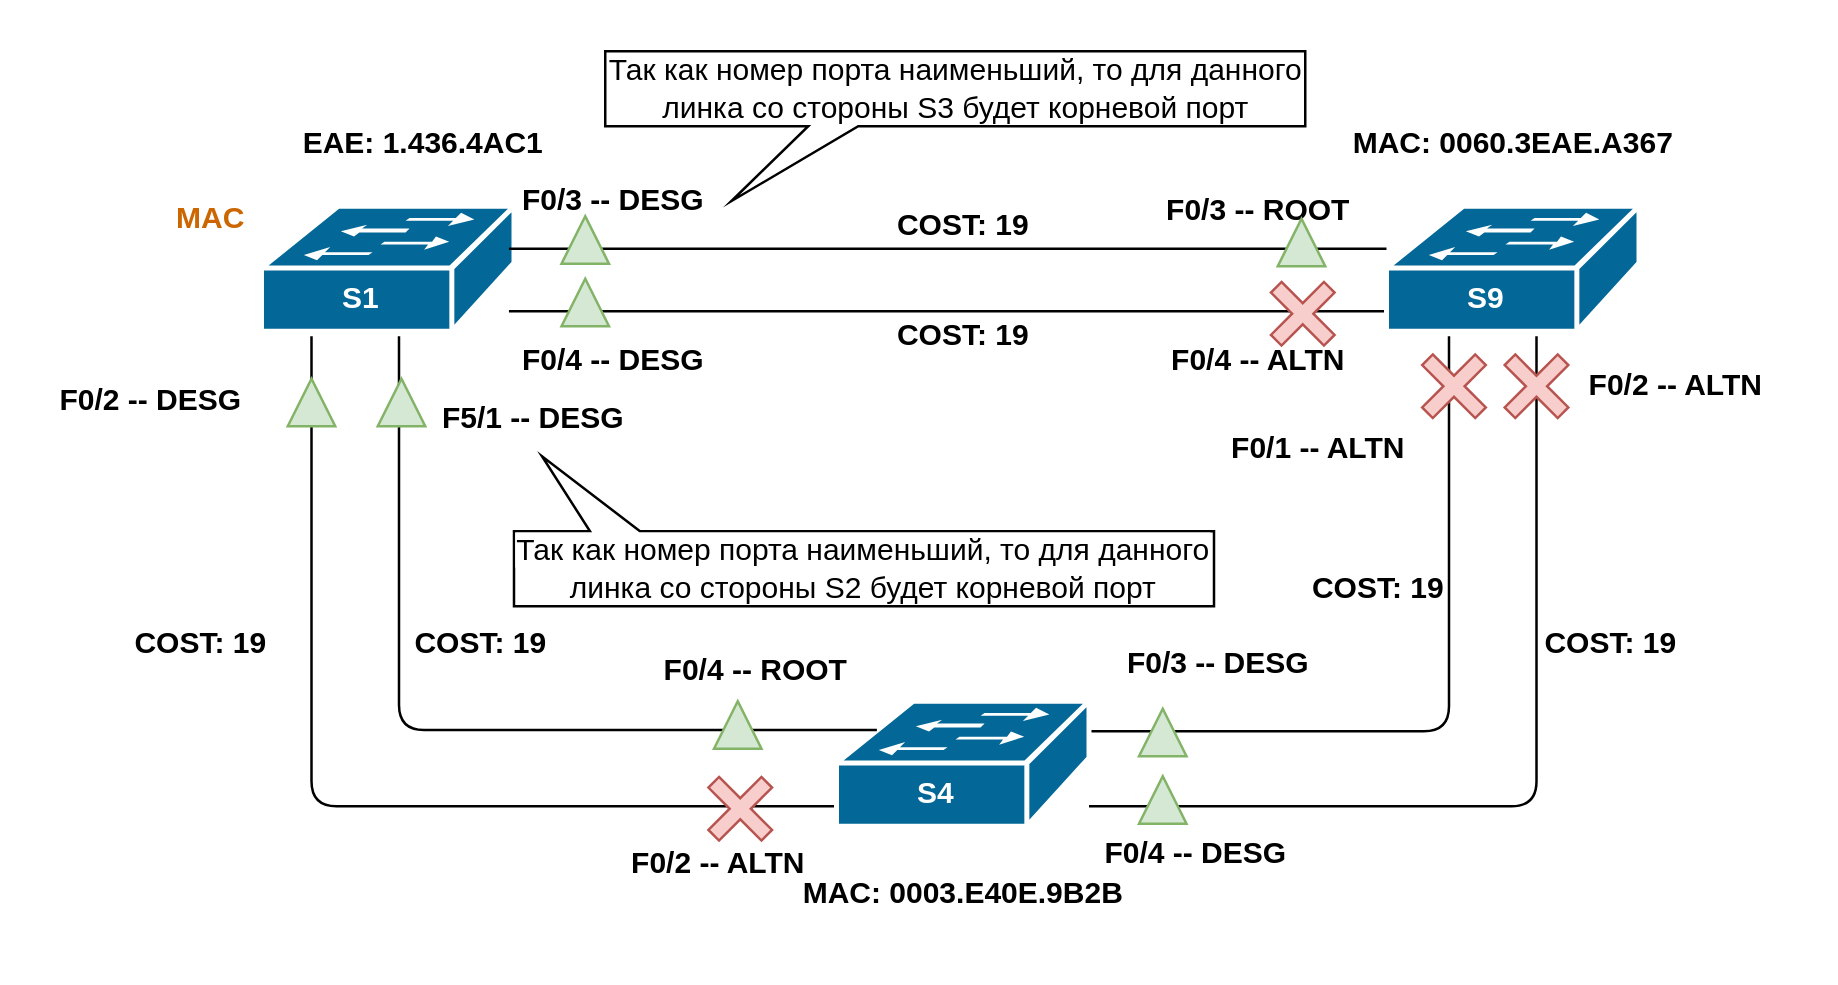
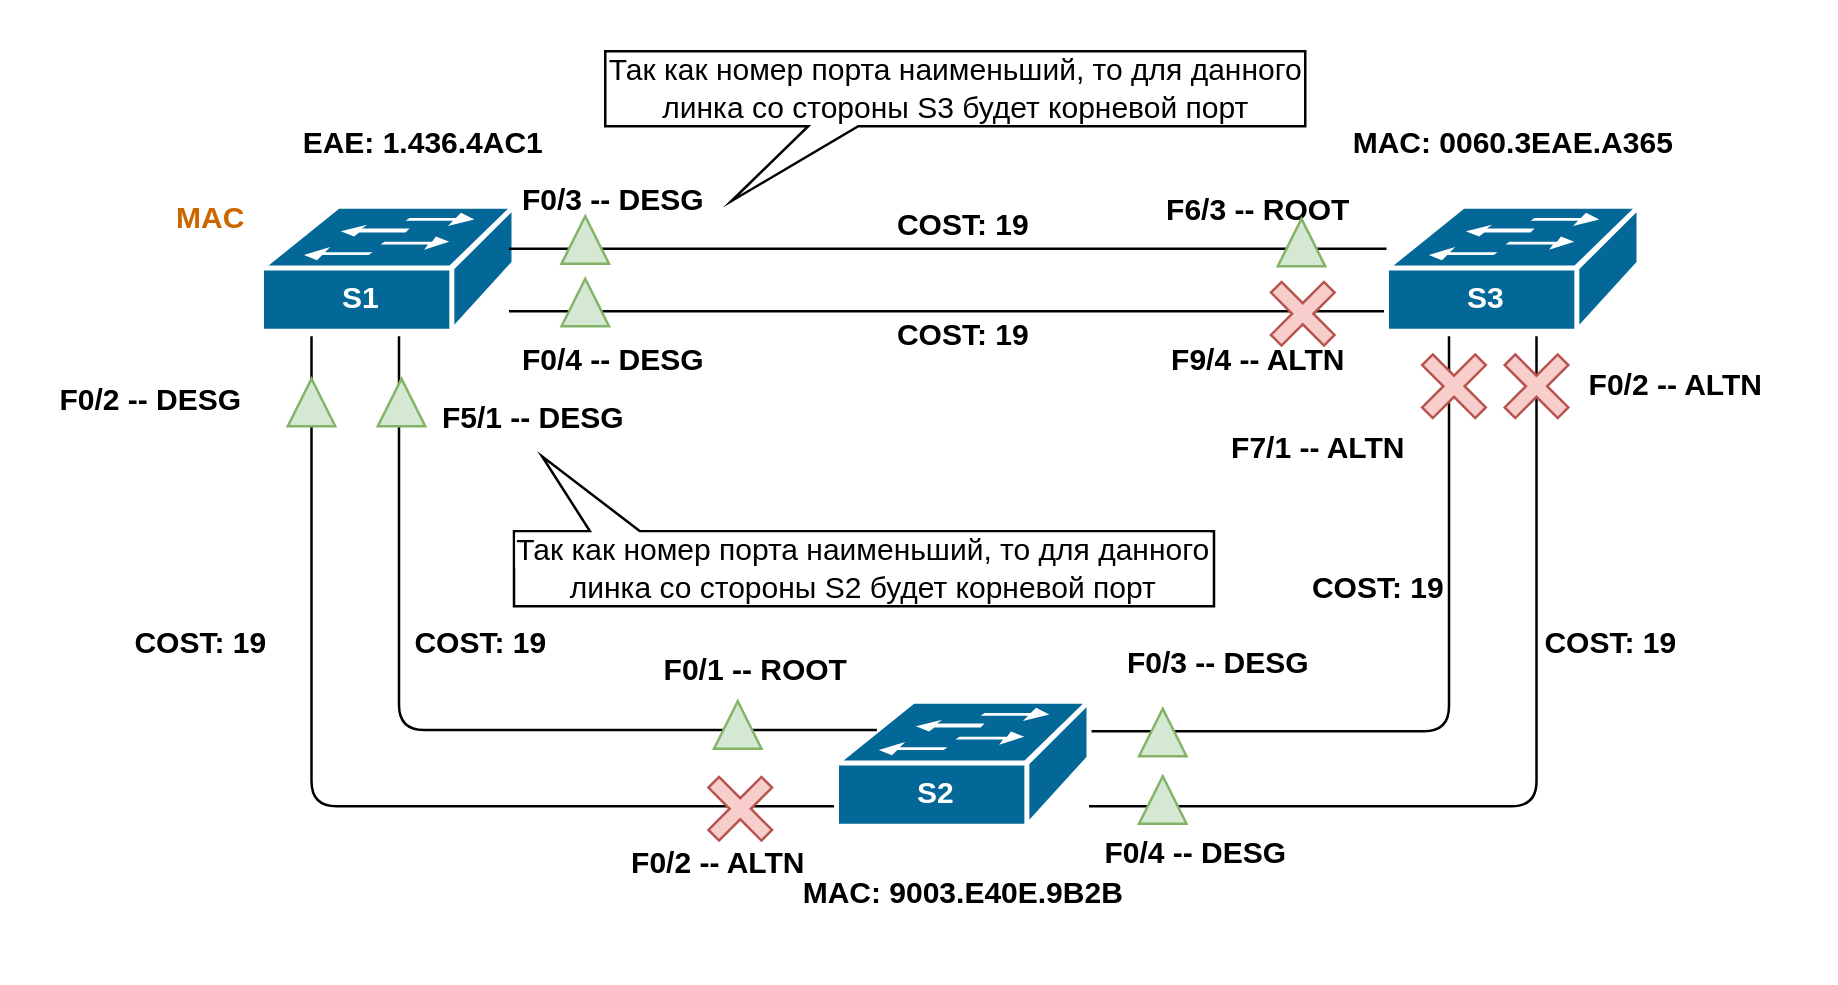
node "MAC: 0060.3EAE.A367": label "MAC: 0060.3EAE.A367" -> "MAC: 0060.3EAE.A365"
node "F0/3 -- ROOT": label "F0/3 -- ROOT" -> "F6/3 -- ROOT"
node "S9": label "S9" -> "S3"
node "F0/4 -- ALTN": label "F0/4 -- ALTN" -> "F9/4 -- ALTN"
node "F0/1 -- ALTN": label "F0/1 -- ALTN" -> "F7/1 -- ALTN"
node "F0/4 -- ROOT": label "F0/4 -- ROOT" -> "F0/1 -- ROOT"
node "S4": label "S4" -> "S2"
node "MAC: 0003.E40E.9B2B": label "MAC: 0003.E40E.9B2B" -> "MAC: 9003.E40E.9B2B"
